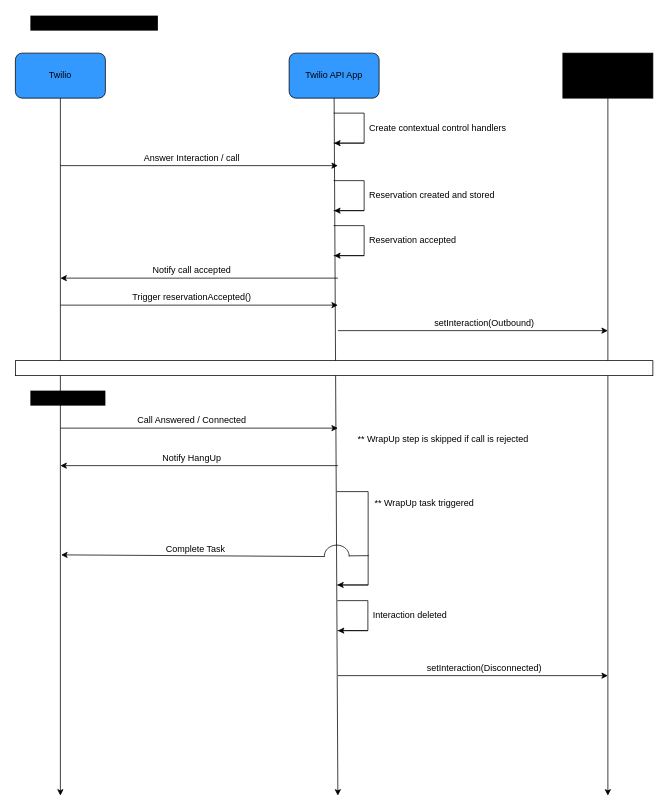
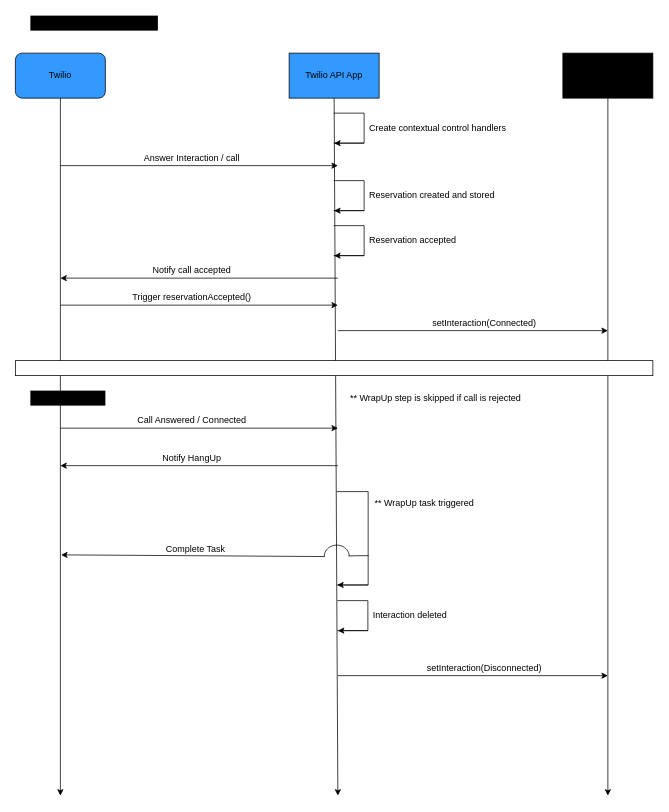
node "Twilio API App": shape rounded rectangle -> rectangle
node "setInteraction(Outbound)": label "setInteraction(Outbound)" -> "setInteraction(Connected)"
node "** WrapUp step is skipped if call is rejected": moved (443, 439) -> (435, 398)
